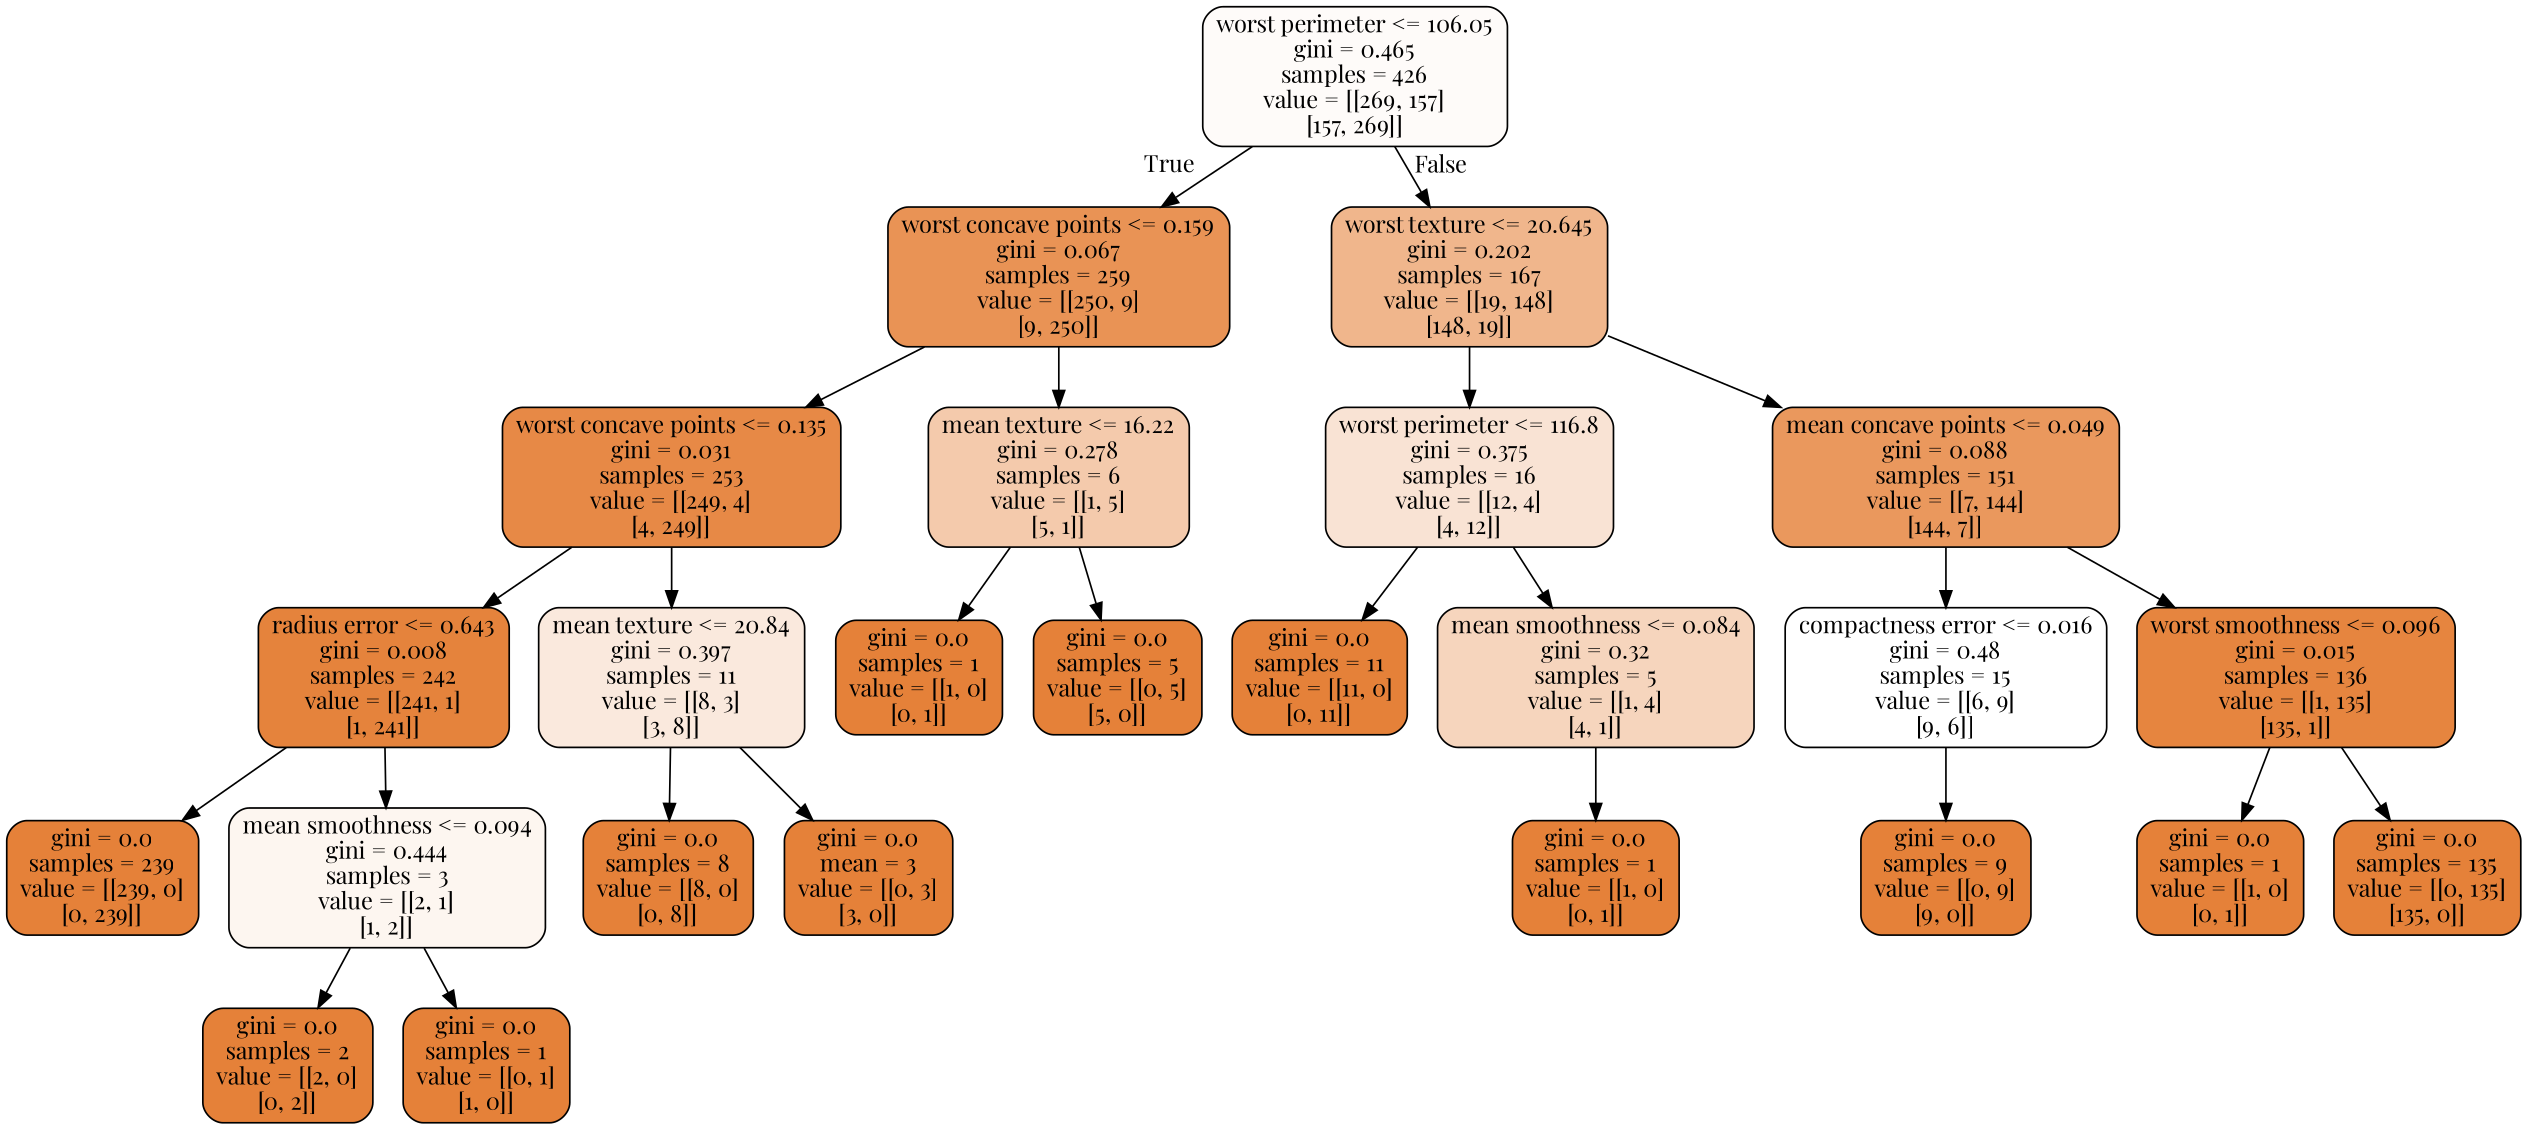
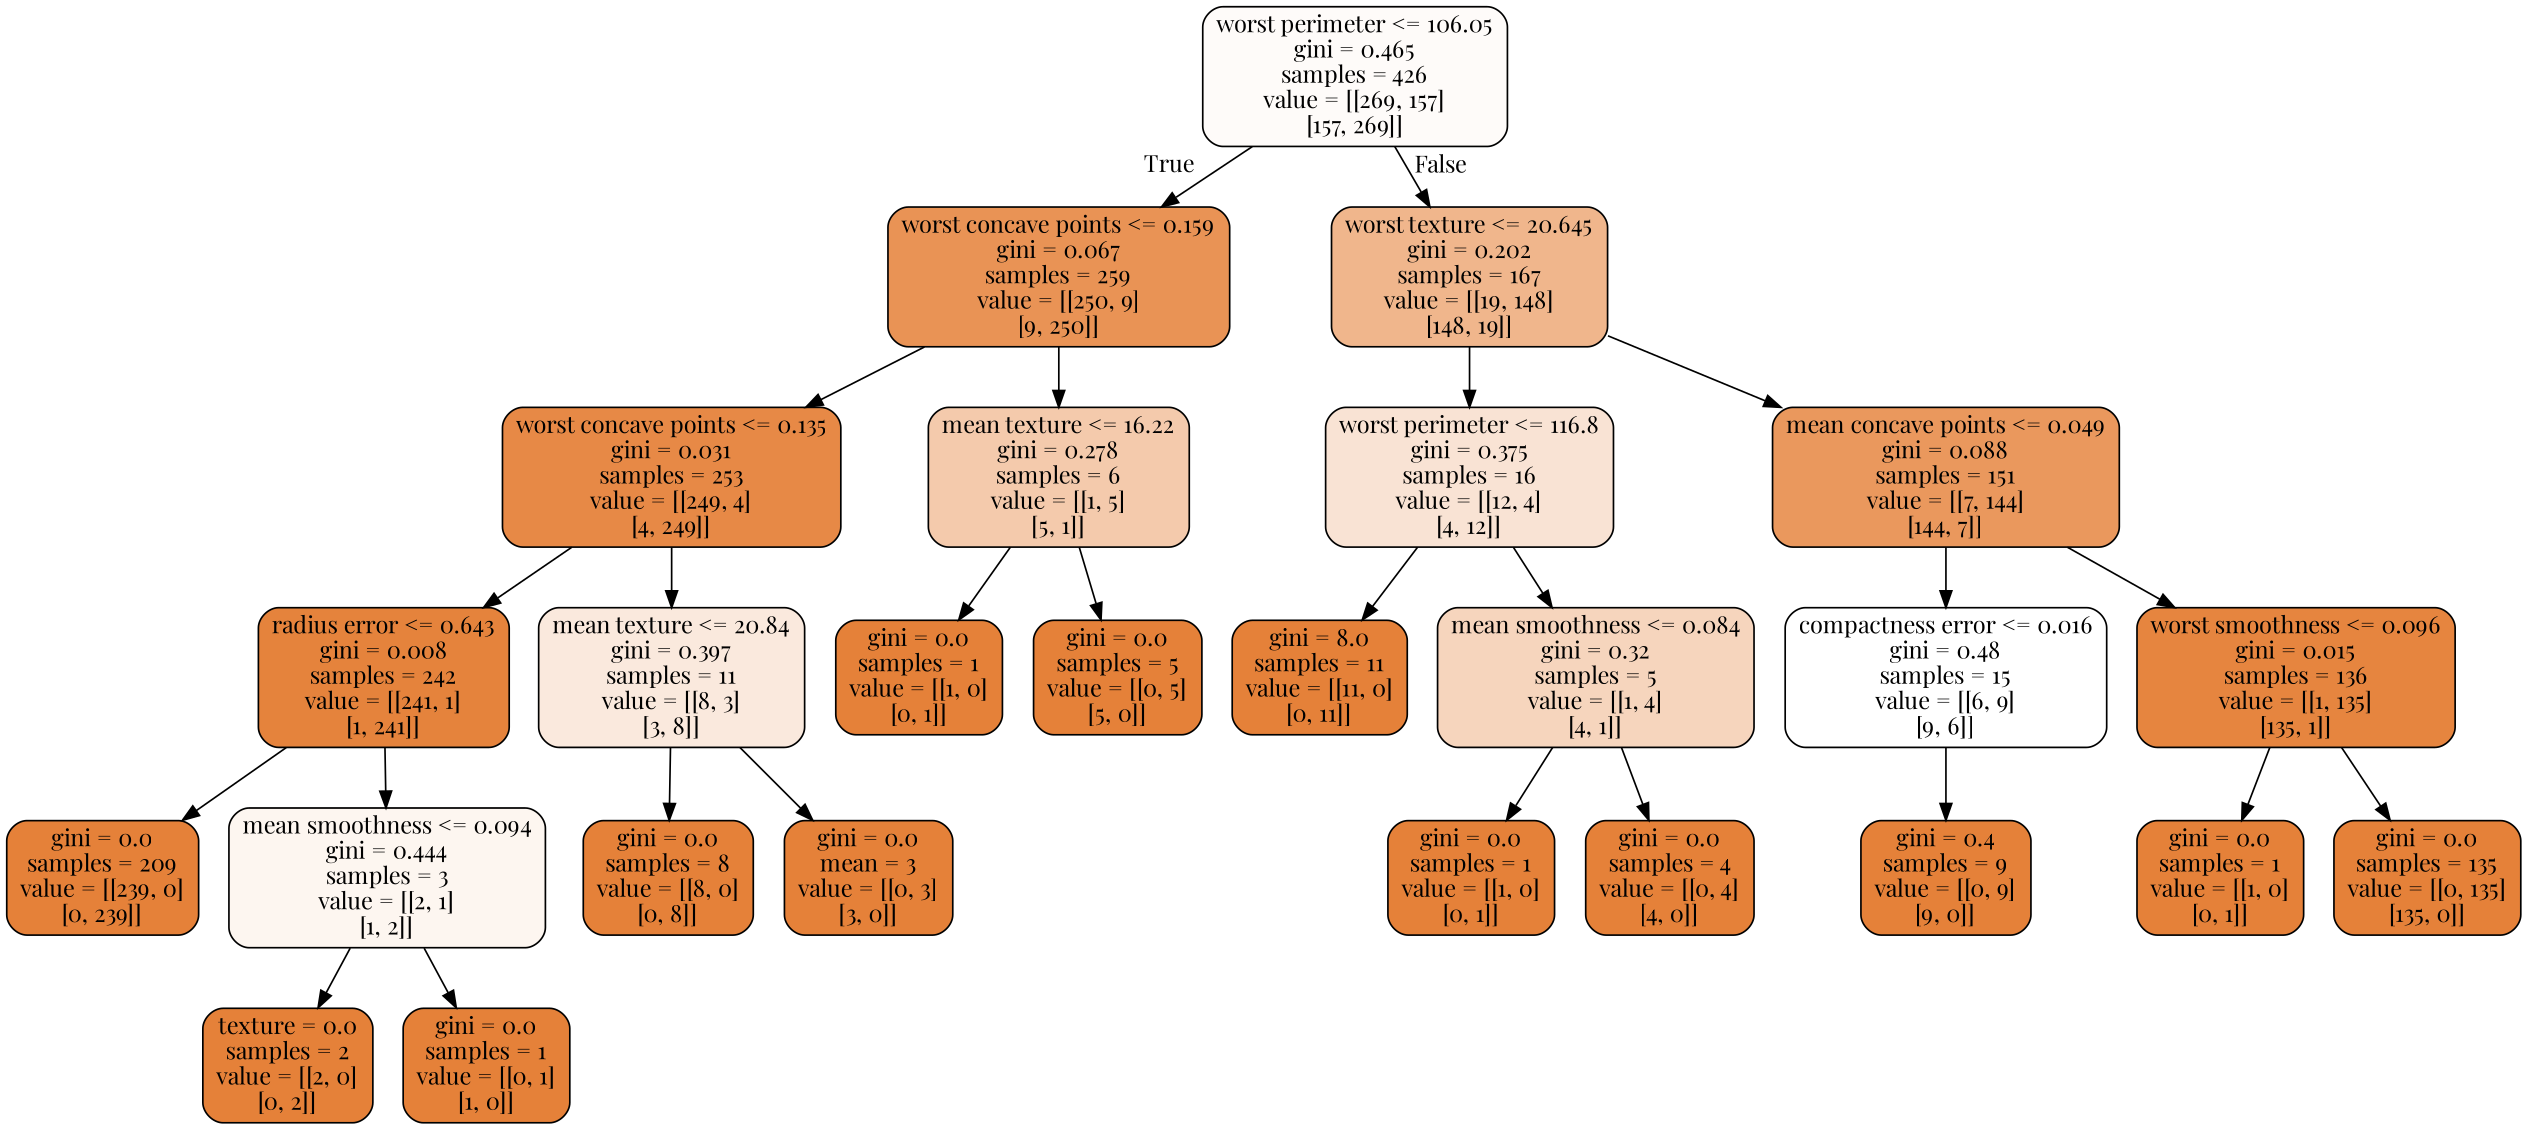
node "gini = 0.0 samples = 11 value = [[11, 0] [0, 11]]": label "gini = 0.0 samples = 11 value = [[11, 0] [0, 11]]" -> "gini = 8.0 samples = 11 value = [[11, 0] [0, 11]]"
node "gini = 0.0 samples = 239 value = [[239, 0] [0, 239]]": label "gini = 0.0 samples = 239 value = [[239, 0] [0, 239]]" -> "gini = 0.0 samples = 209 value = [[239, 0] [0, 239]]"
node "gini = 0.0 samples = 4 value = [[0, 4] [4, 0]]": added
node "gini = 0.0 samples = 9 value = [[0, 9] [9, 0]]": label "gini = 0.0 samples = 9 value = [[0, 9] [9, 0]]" -> "gini = 0.4 samples = 9 value = [[0, 9] [9, 0]]"
node "gini = 0.0 samples = 2 value = [[2, 0] [0, 2]]": label "gini = 0.0 samples = 2 value = [[2, 0] [0, 2]]" -> "texture = 0.0 samples = 2 value = [[2, 0] [0, 2]]"
